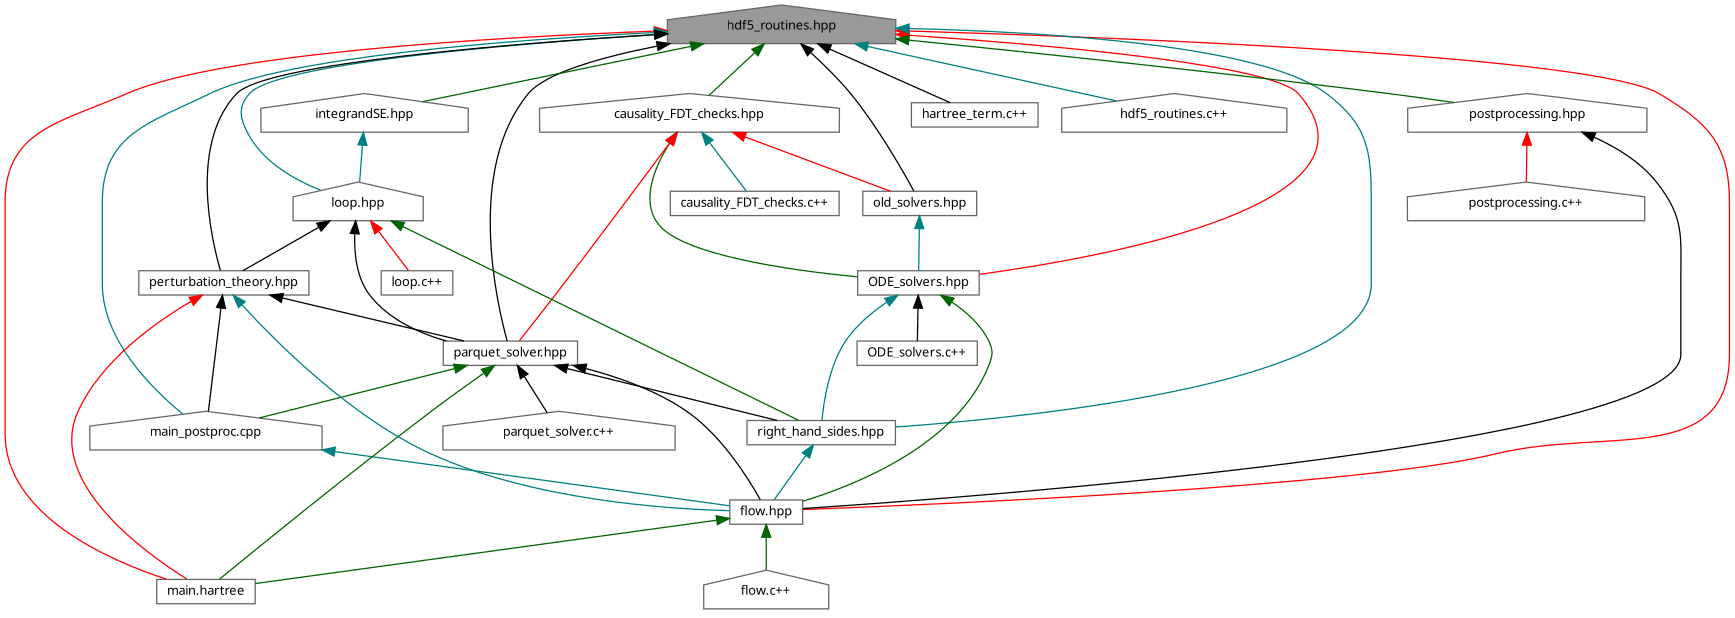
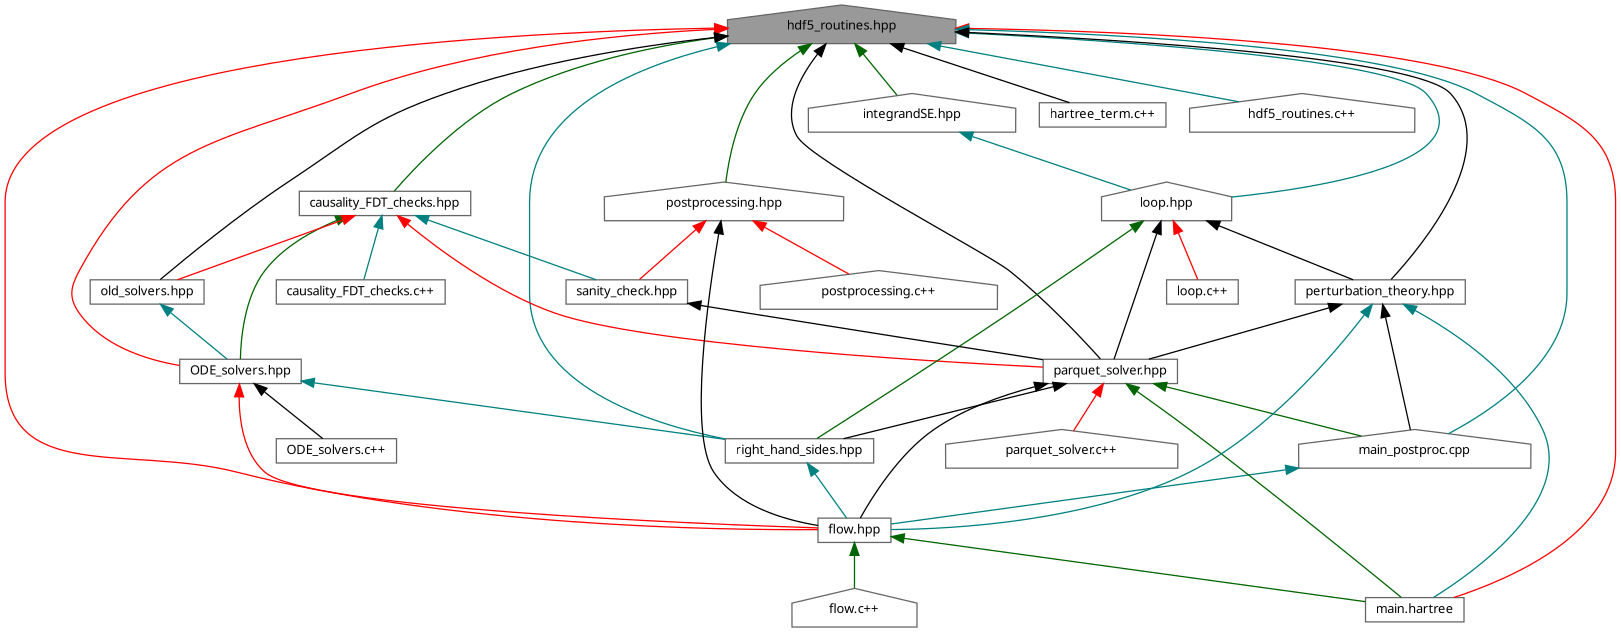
node "causality_FDT_checks.hpp": shape house -> box
node "sanity_check.hpp": added
edge "parquet_solver.c++" -> "parquet_solver.hpp": color black -> red
edge "flow.hpp" -> "ODE_solvers.hpp": color darkgreen -> red
edge "main.hartree" -> "perturbation_theory.hpp": color red -> teal
